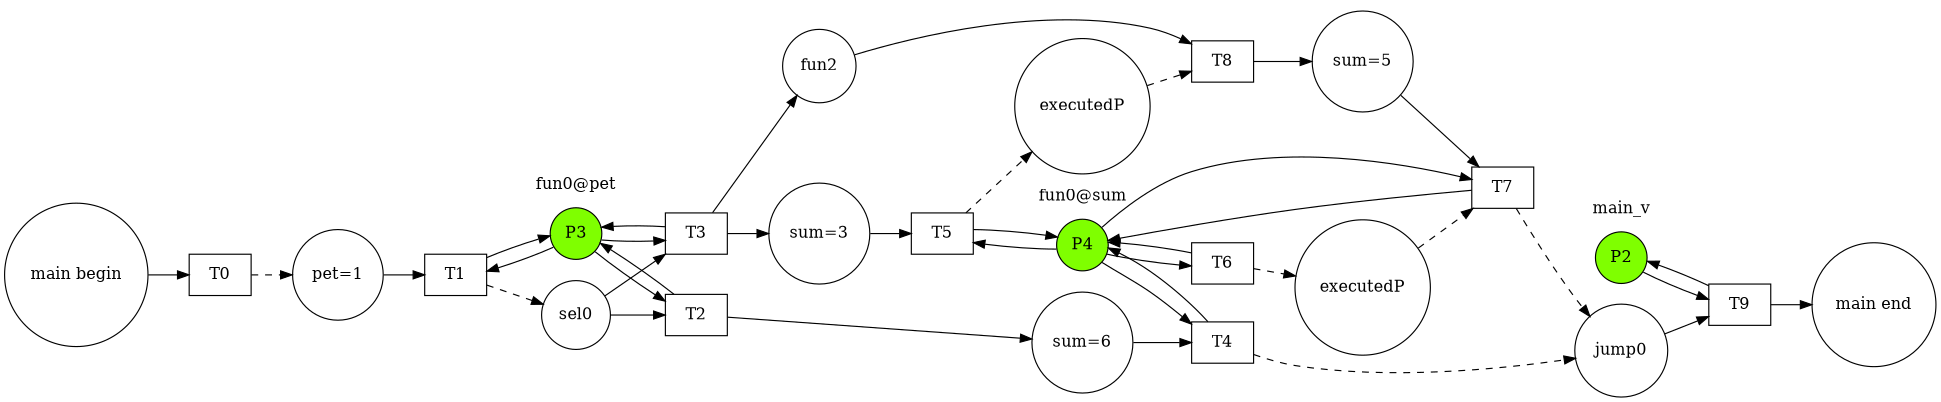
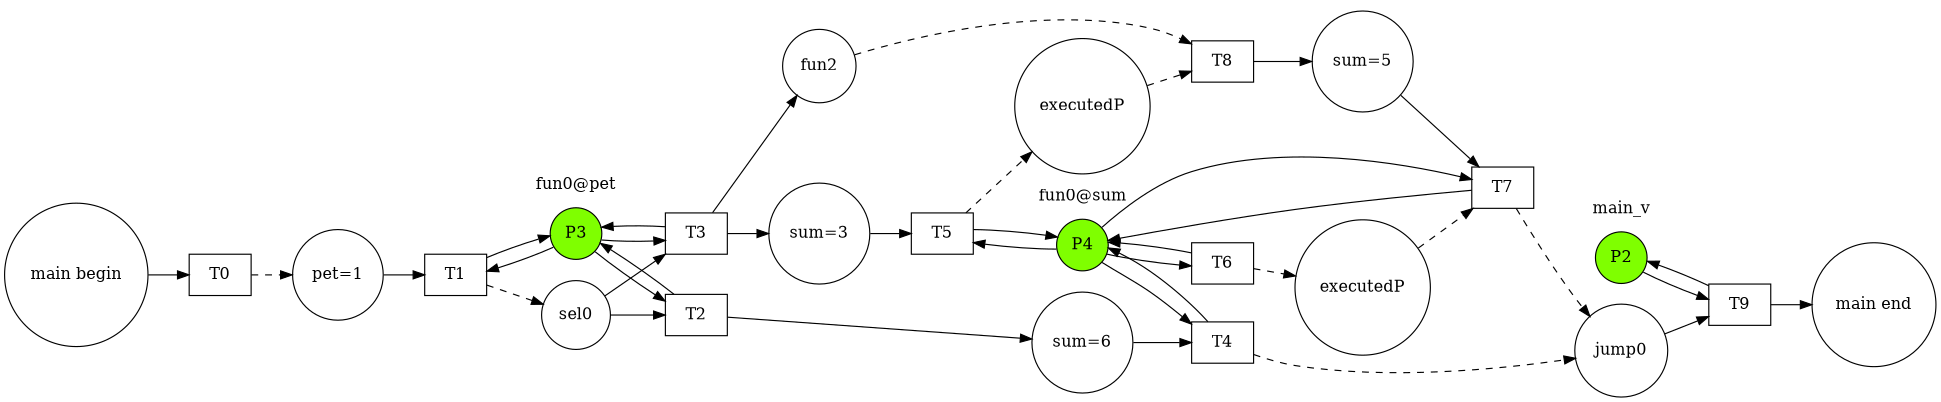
edge "fun2" -> "T8": style solid -> dashed
